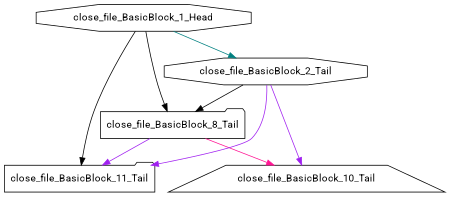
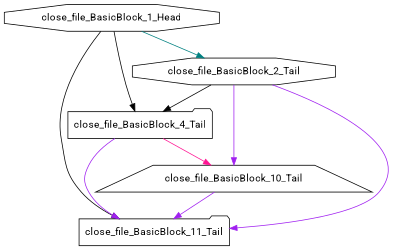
node "close_file_BasicBlock_8_Tail": label "close_file_BasicBlock_8_Tail" -> "close_file_BasicBlock_4_Tail"
edge "close_file_BasicBlock_10_Tail" -> "close_file_BasicBlock_11_Tail": added
